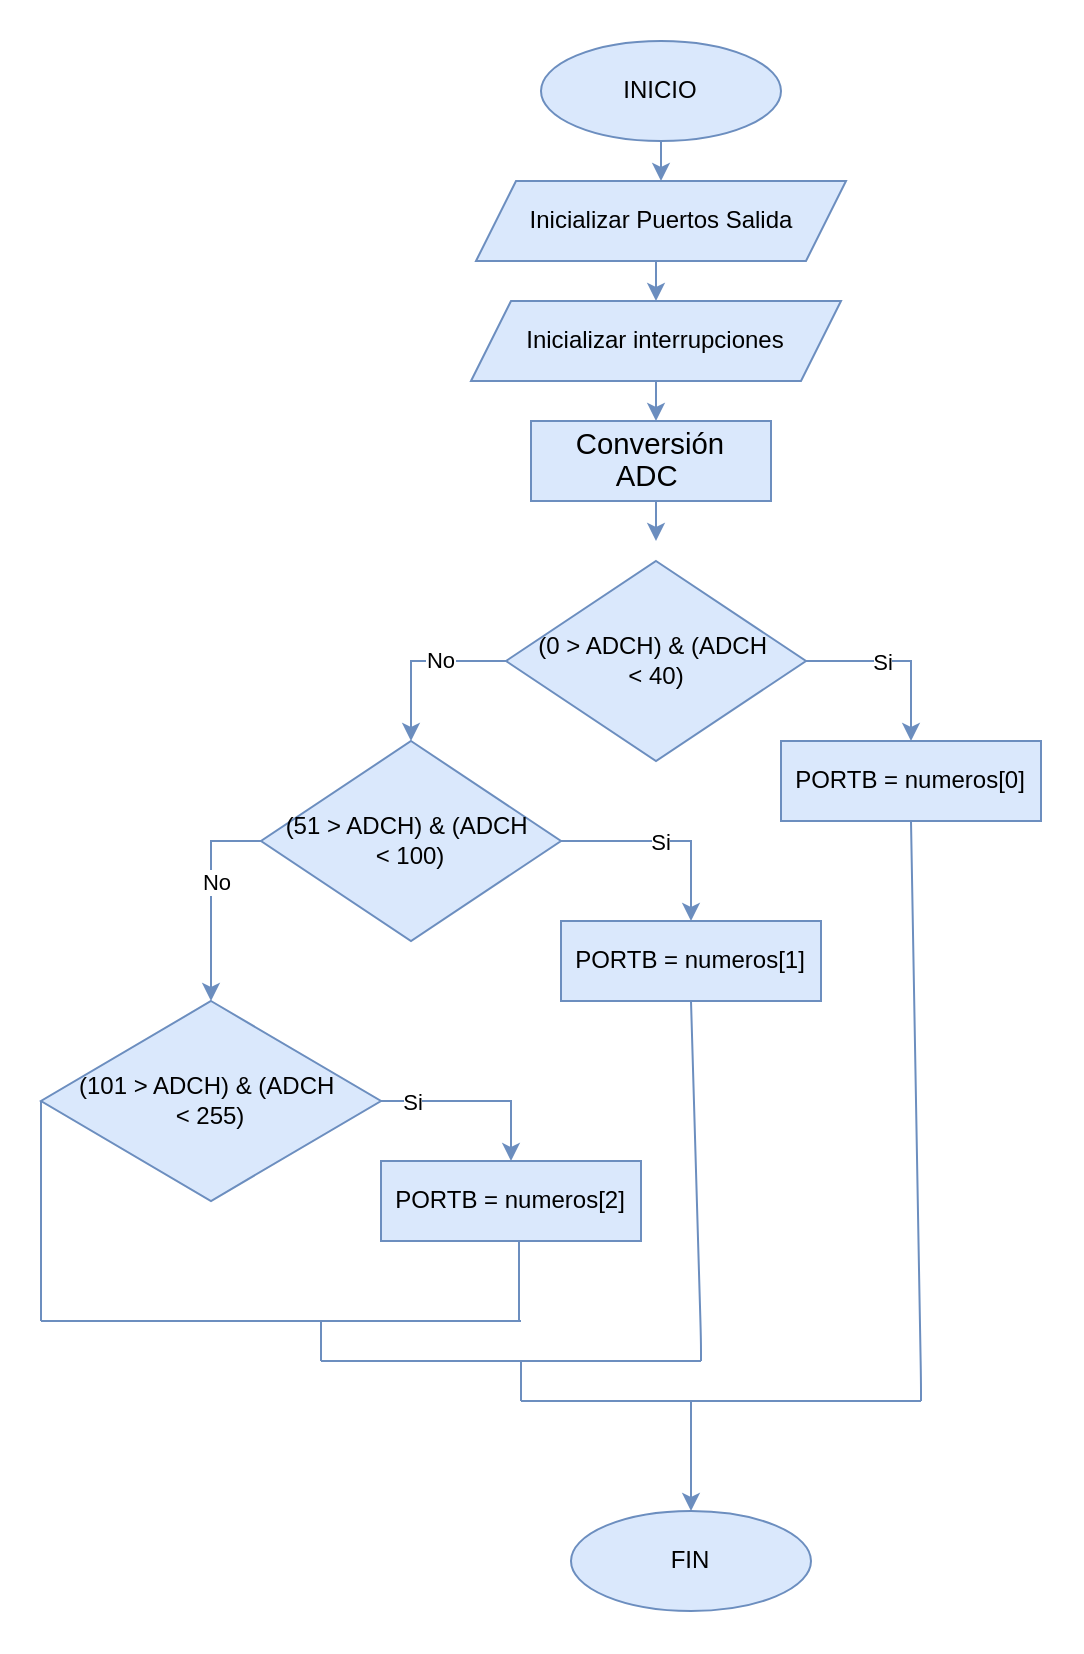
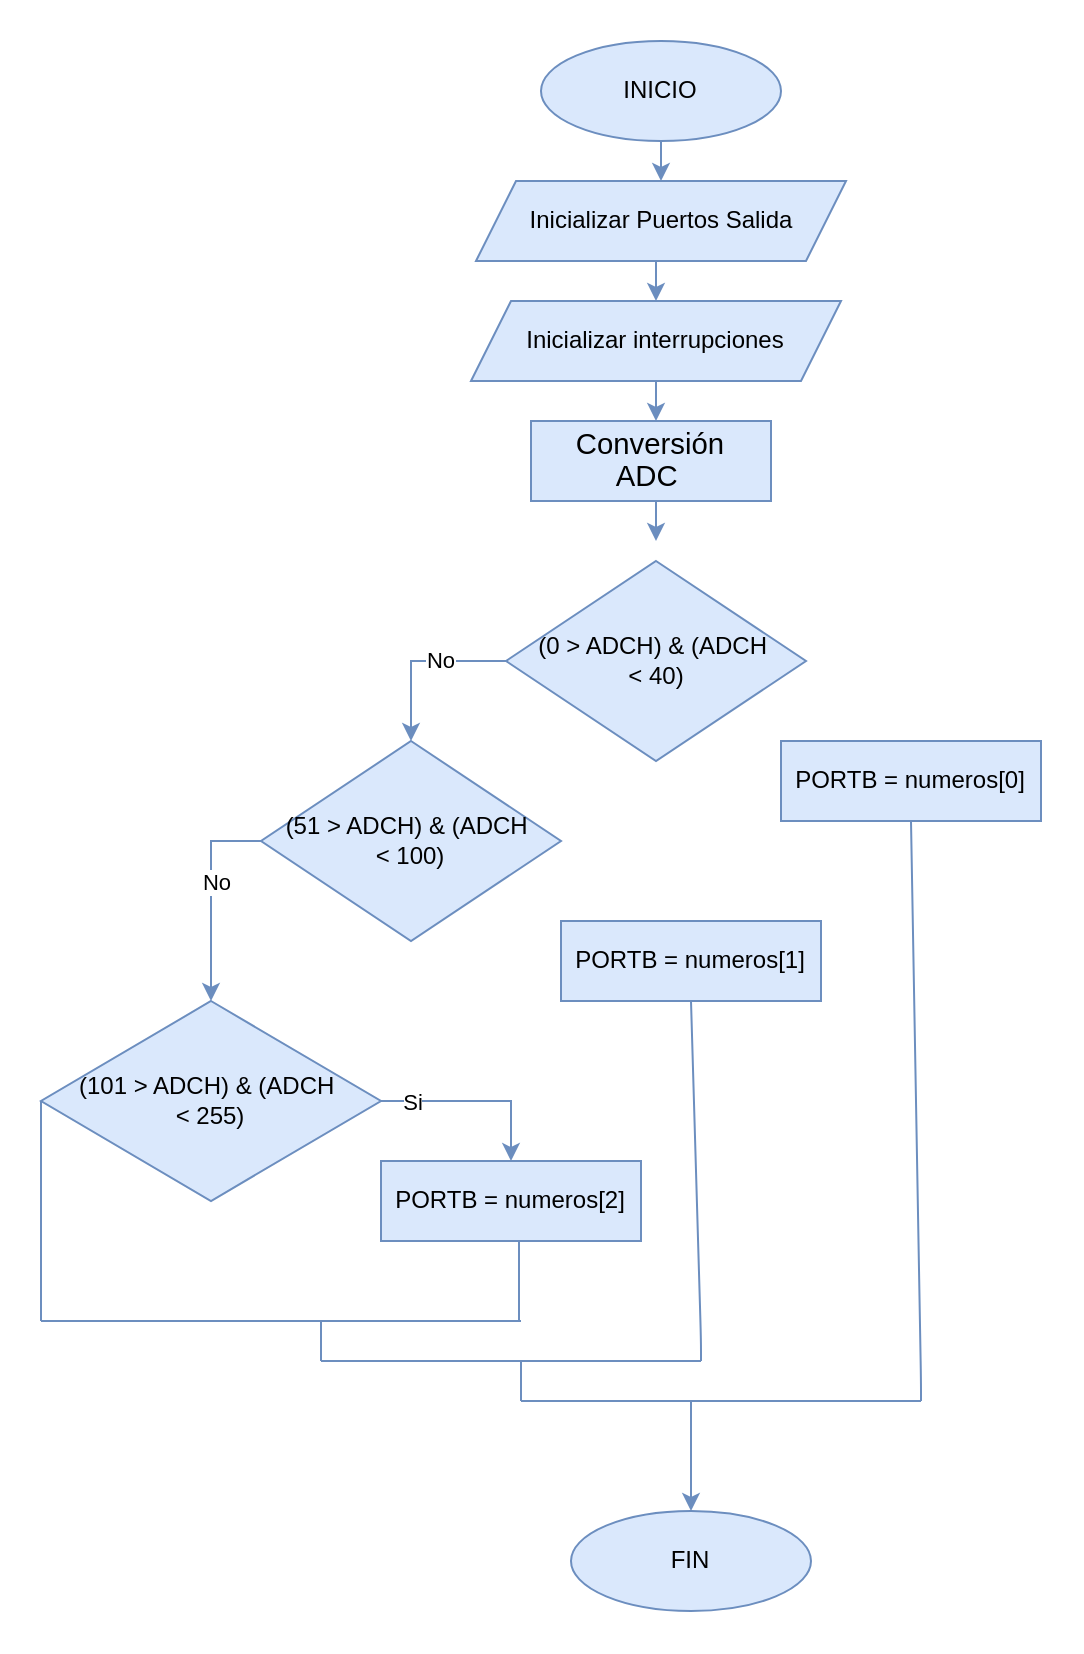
edge "(0 > ADCH) & (ADCH < 40)" -> "PORTB = numeros[0]": removed, label "Si"
edge "(51 > ADCH) & (ADCH < 100)" -> "PORTB = numeros[1]": removed, label "Si"
